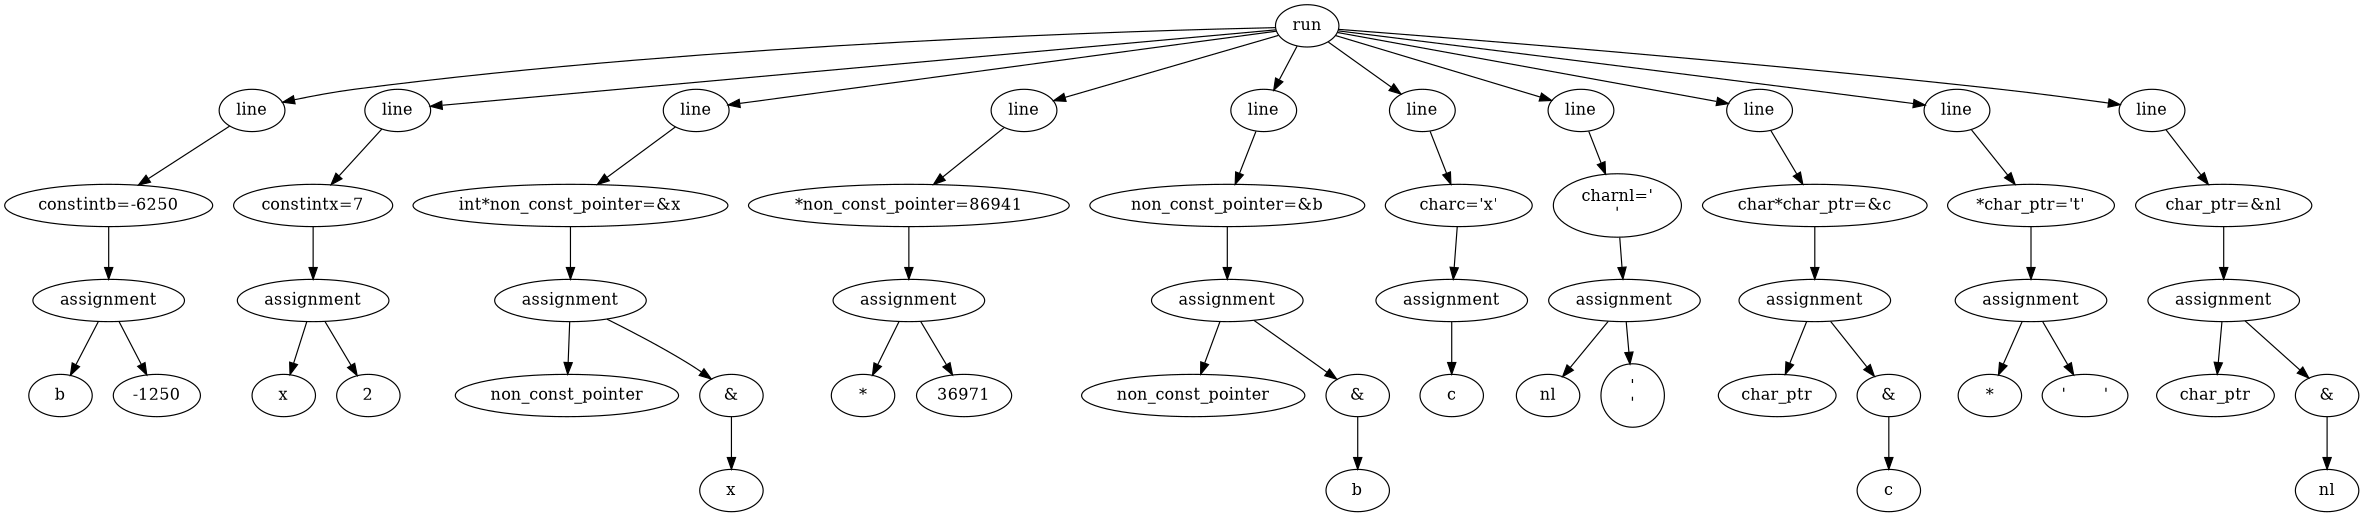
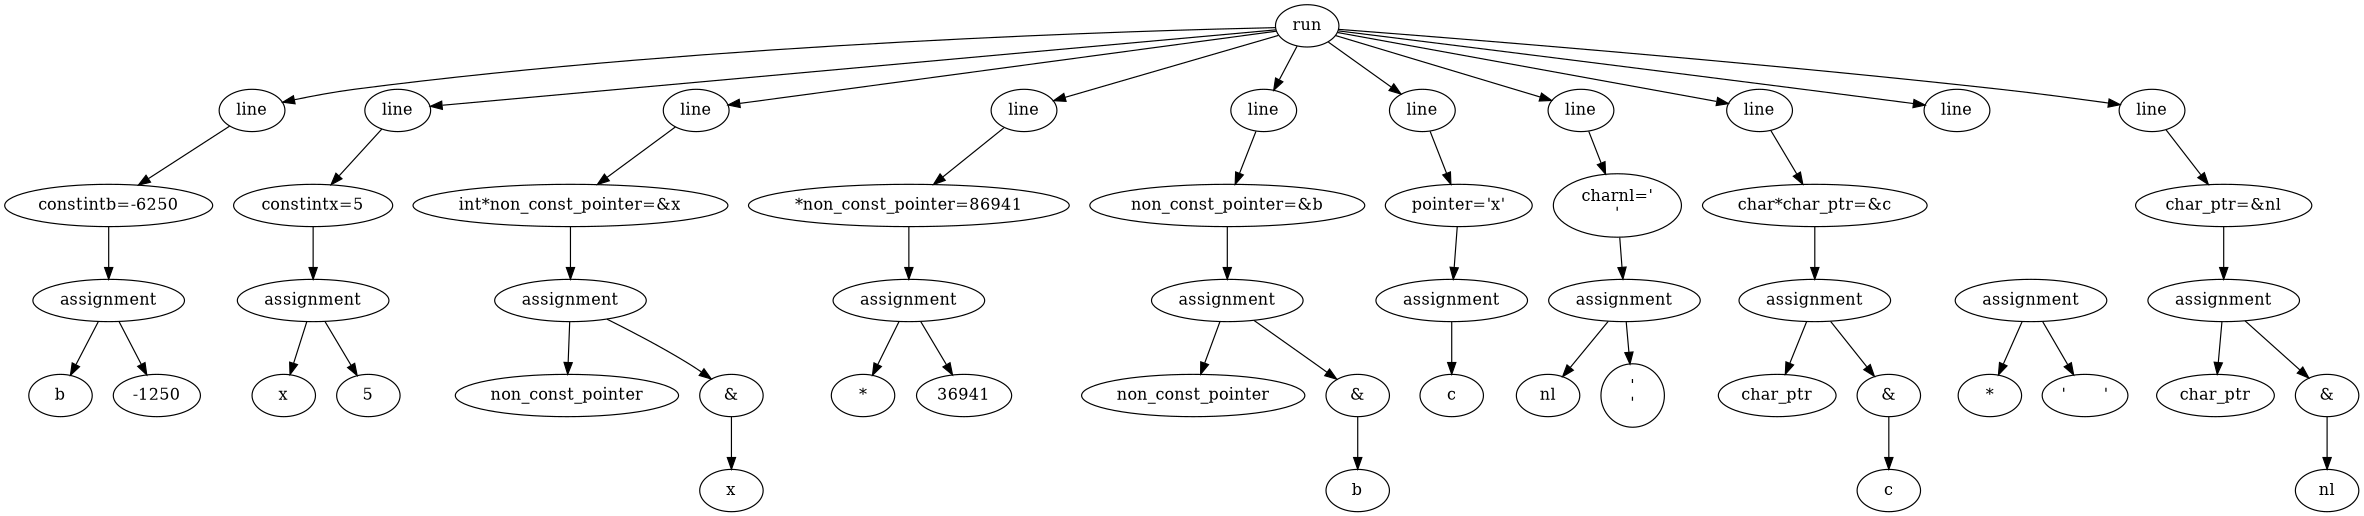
node "constintx=7": label "constintx=7" -> "constintx=5"
node "charc='x'": label "charc='x'" -> "pointer='x'"
node "*char_ptr='t'": removed
node "2": label "2" -> "5"
node "36971": label "36971" -> "36941"
